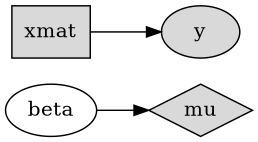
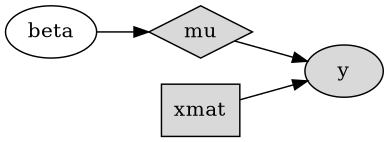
edge "mu" -> "y": added
